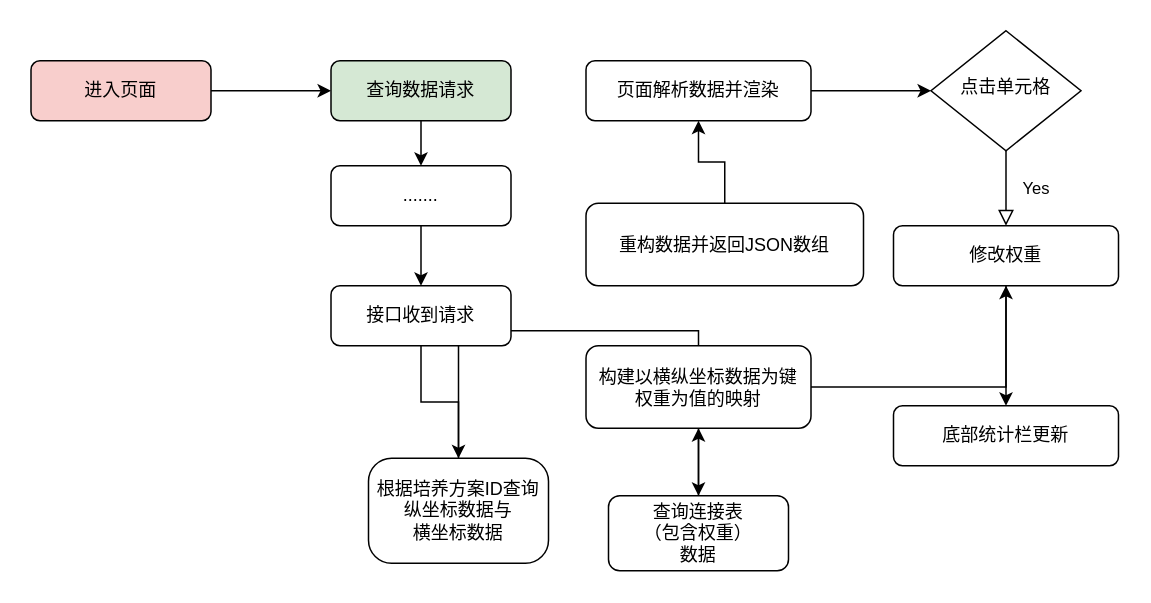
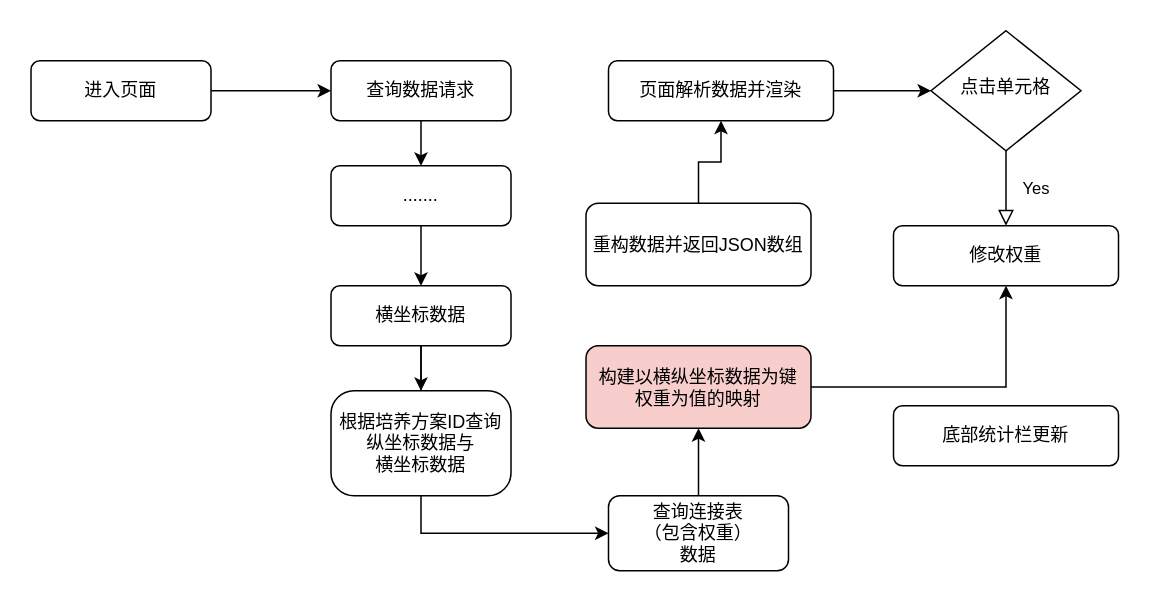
node "进入页面": fillcolor #f8cecc -> #ffffff
node "查询数据请求": fillcolor #d5e8d4 -> #ffffff
node "页面解析数据并渲染": moved (698, 91) -> (721, 91)
node "重构数据并返回JSON数组": size 278x83 -> 225x83
node "接口收到请求": label "接口收到请求" -> "横坐标数据"
node "构建以横纵坐标数据为键 权重为值的映射": fillcolor #ffffff -> #f8cecc
edge "修改权重" -> "底部统计栏更新": removed
node "根据培养方案ID查询 纵坐标数据与 横坐标数据": moved (458, 511) -> (421, 443)
